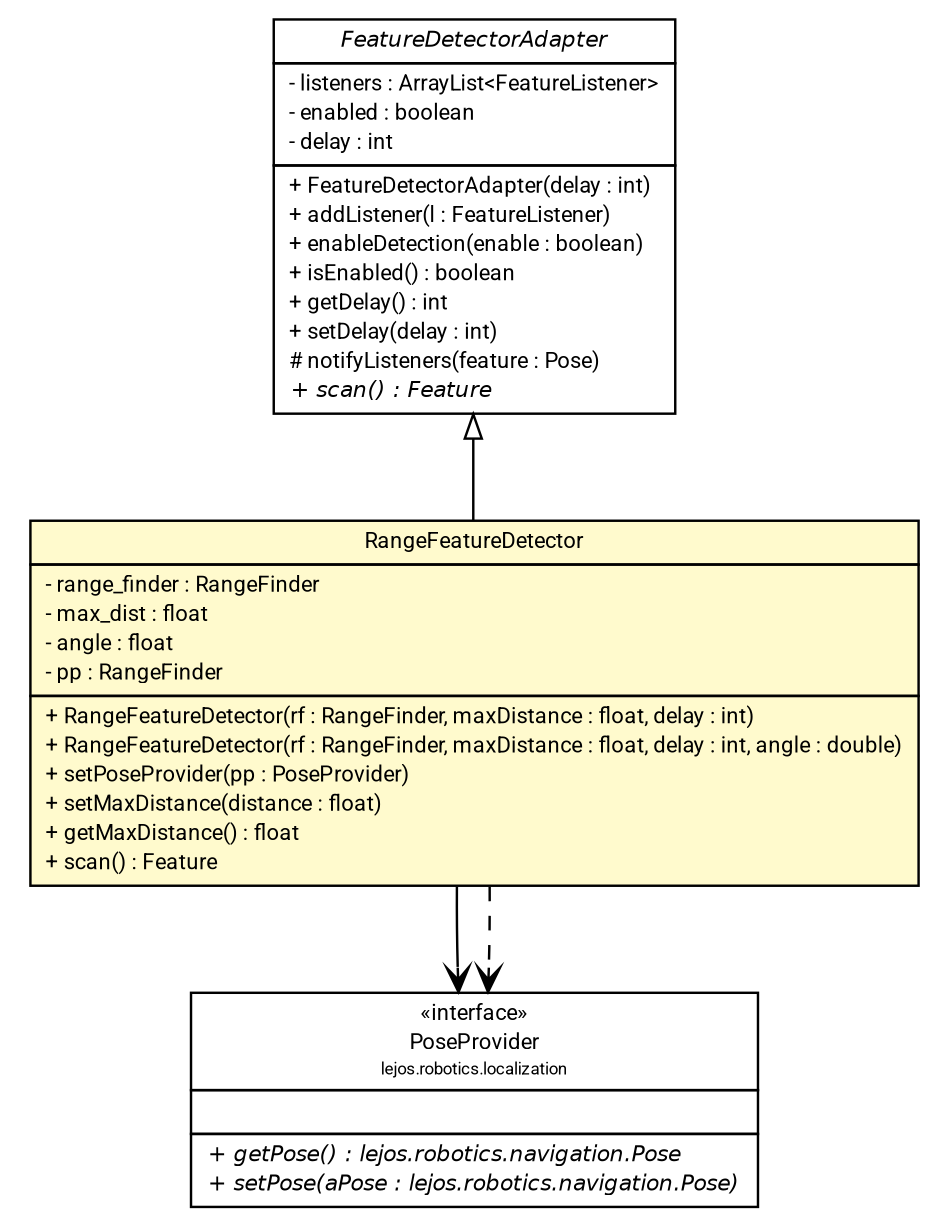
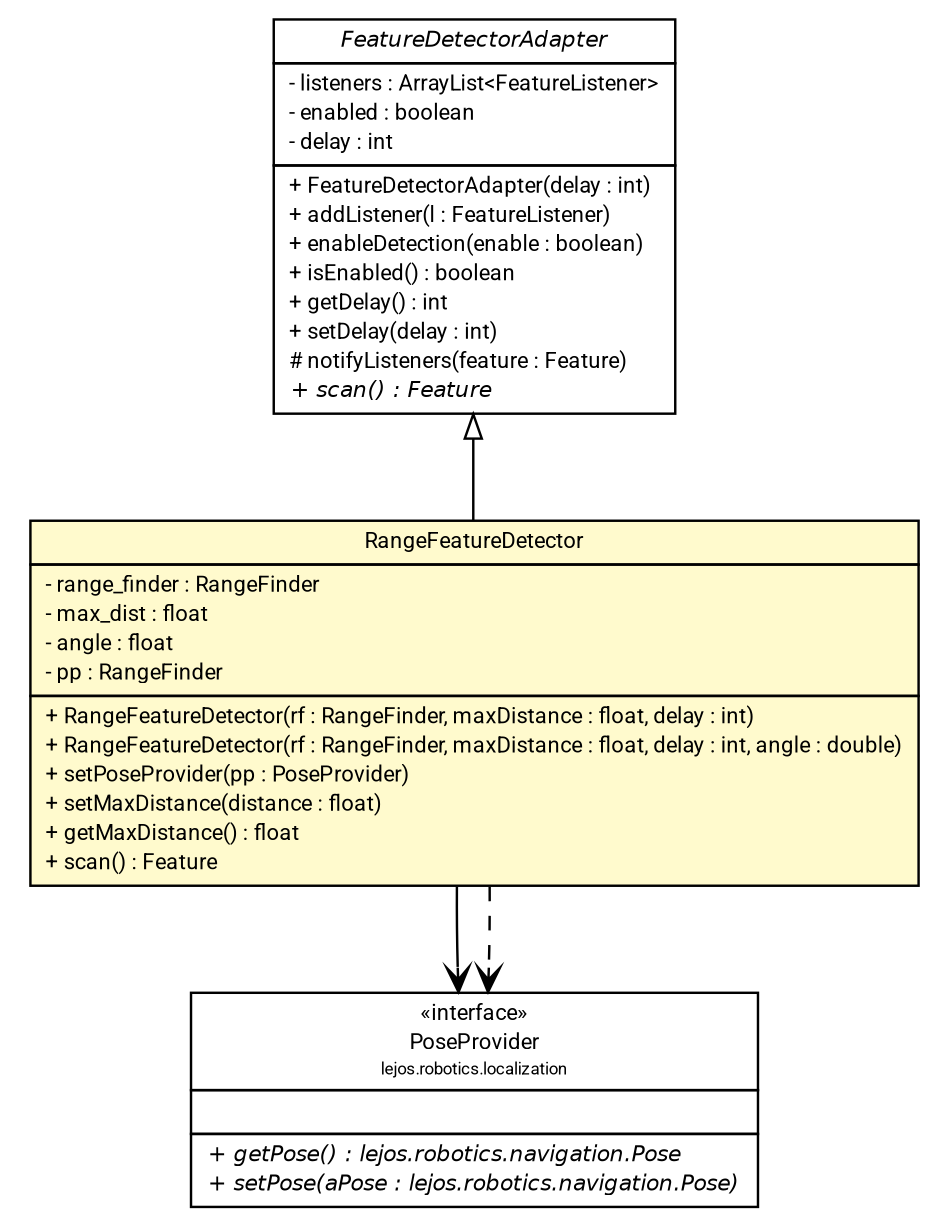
node "FeatureDetectorAdapter": text "# notifyListeners(feature : Pose)" -> "# notifyListeners(feature : Feature)"
